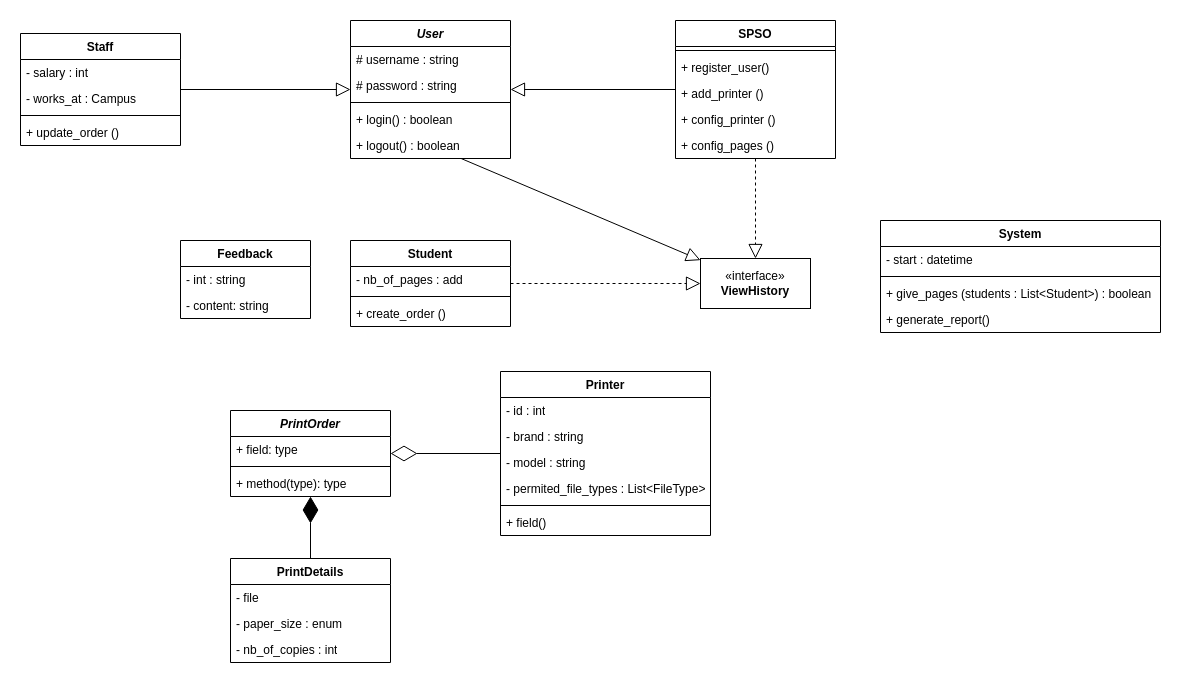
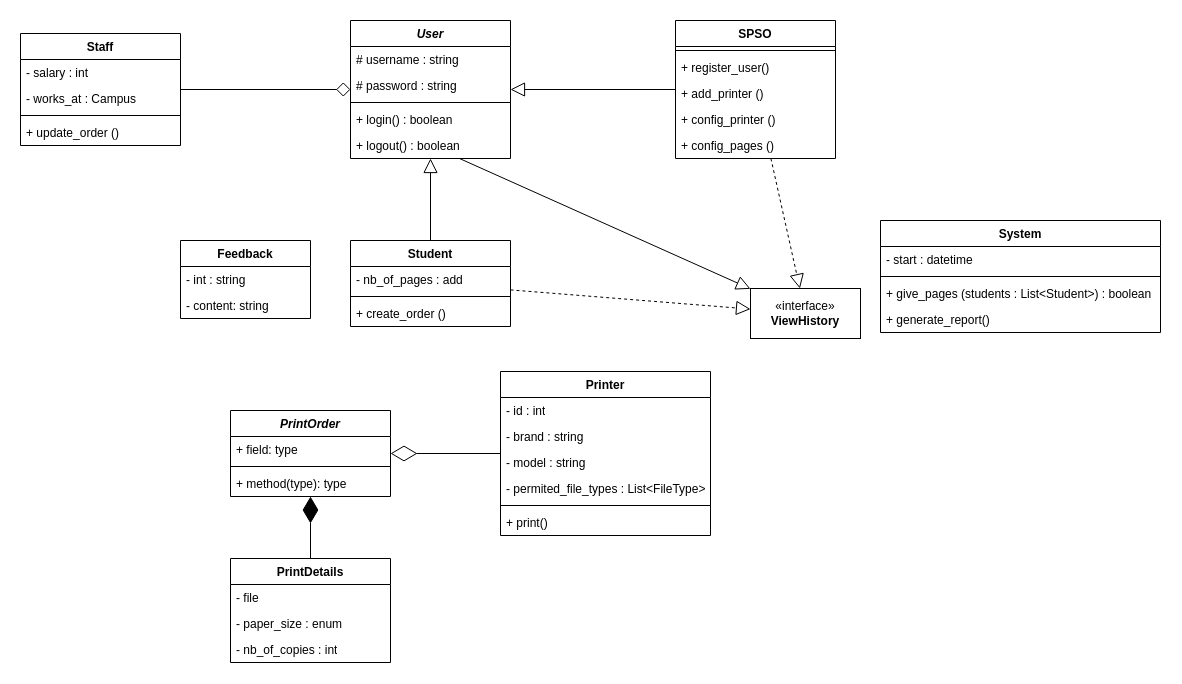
edge "Staff" -> "User": arrowhead block -> diamond
edge "Student" -> "+ logout() : boolean": added
node "«interface» ViewHistory": moved (756, 284) -> (806, 314)
node "+ field()": label "+ field()" -> "+ print()"
